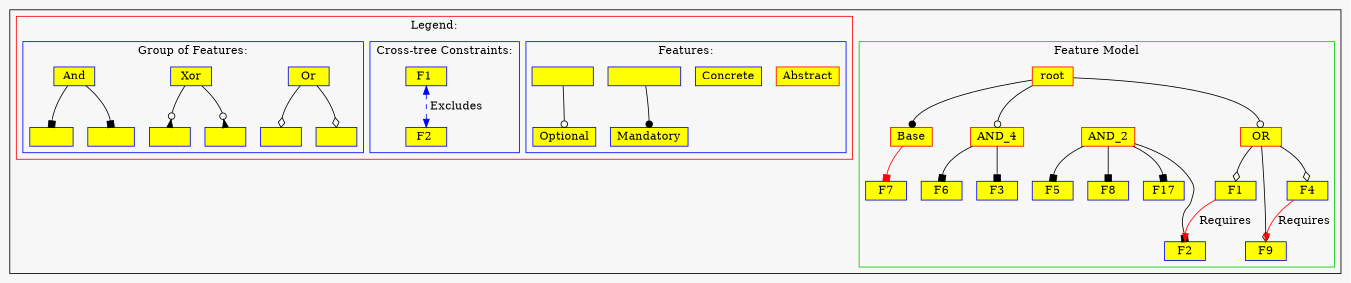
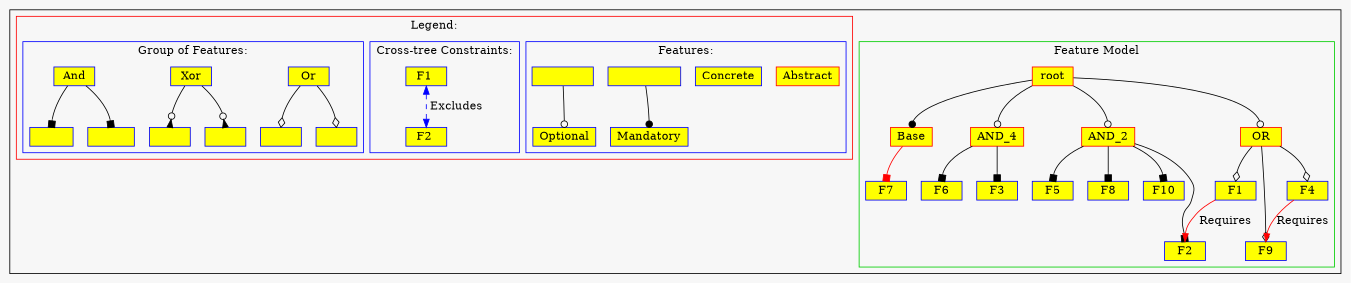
edge "root" -> "AND_2": added
node "F17": label "F17" -> "F10"
edge "F4" -> "F9": label " Requires" -> "Requires"
